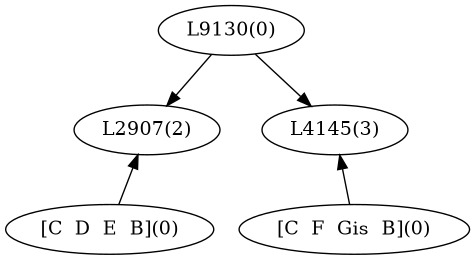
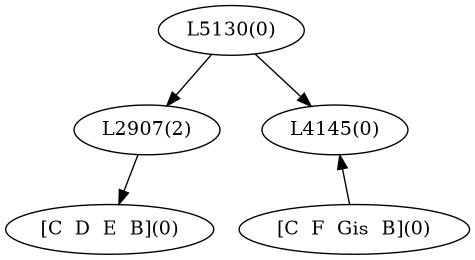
node "L9130(0)": label "L9130(0)" -> "L5130(0)"
node "L4145(3)": label "L4145(3)" -> "L4145(0)"
edge "[C  D  E  B](0)" -> "L2907(2)": reversed
